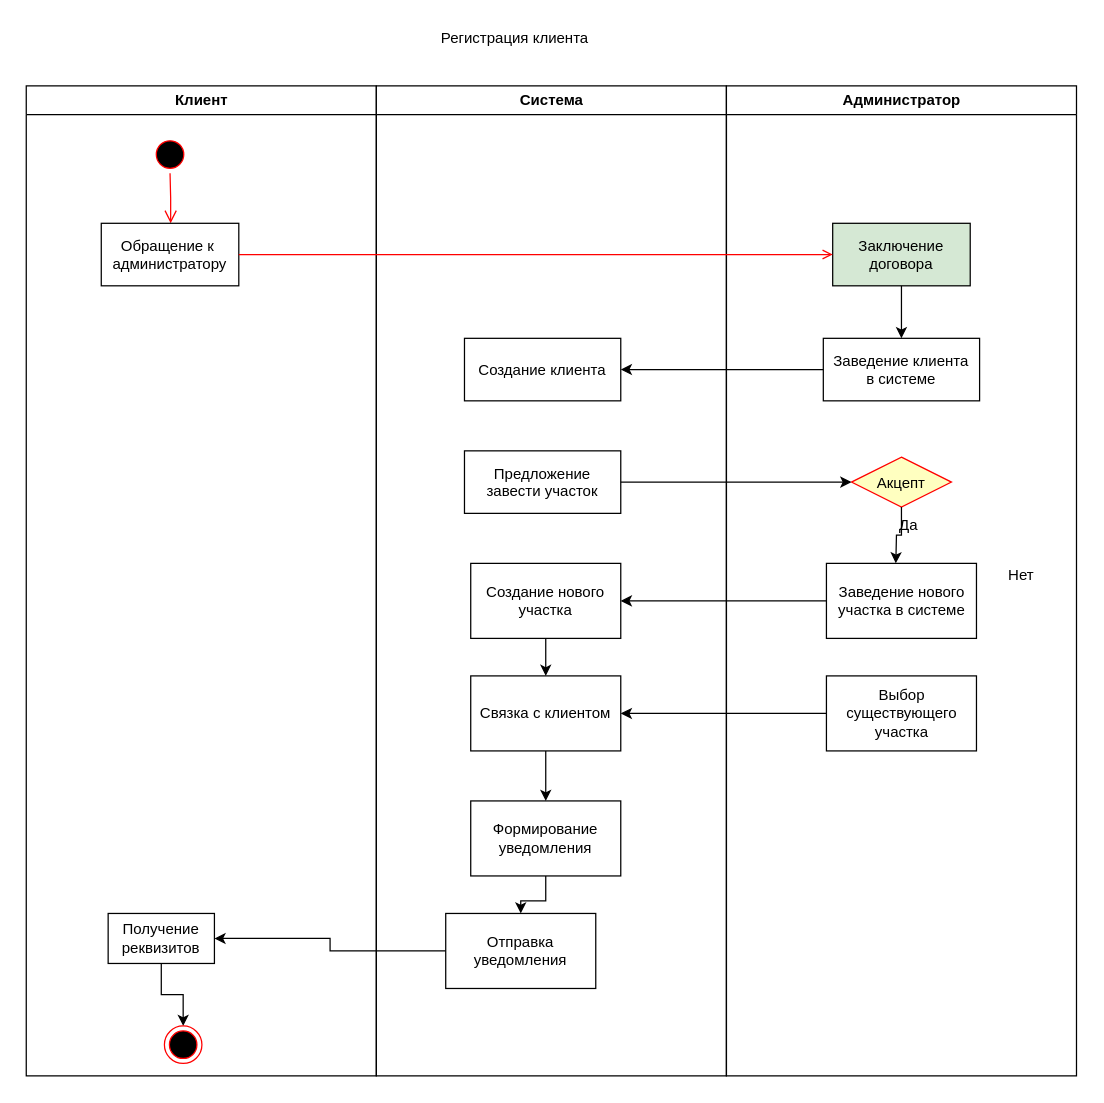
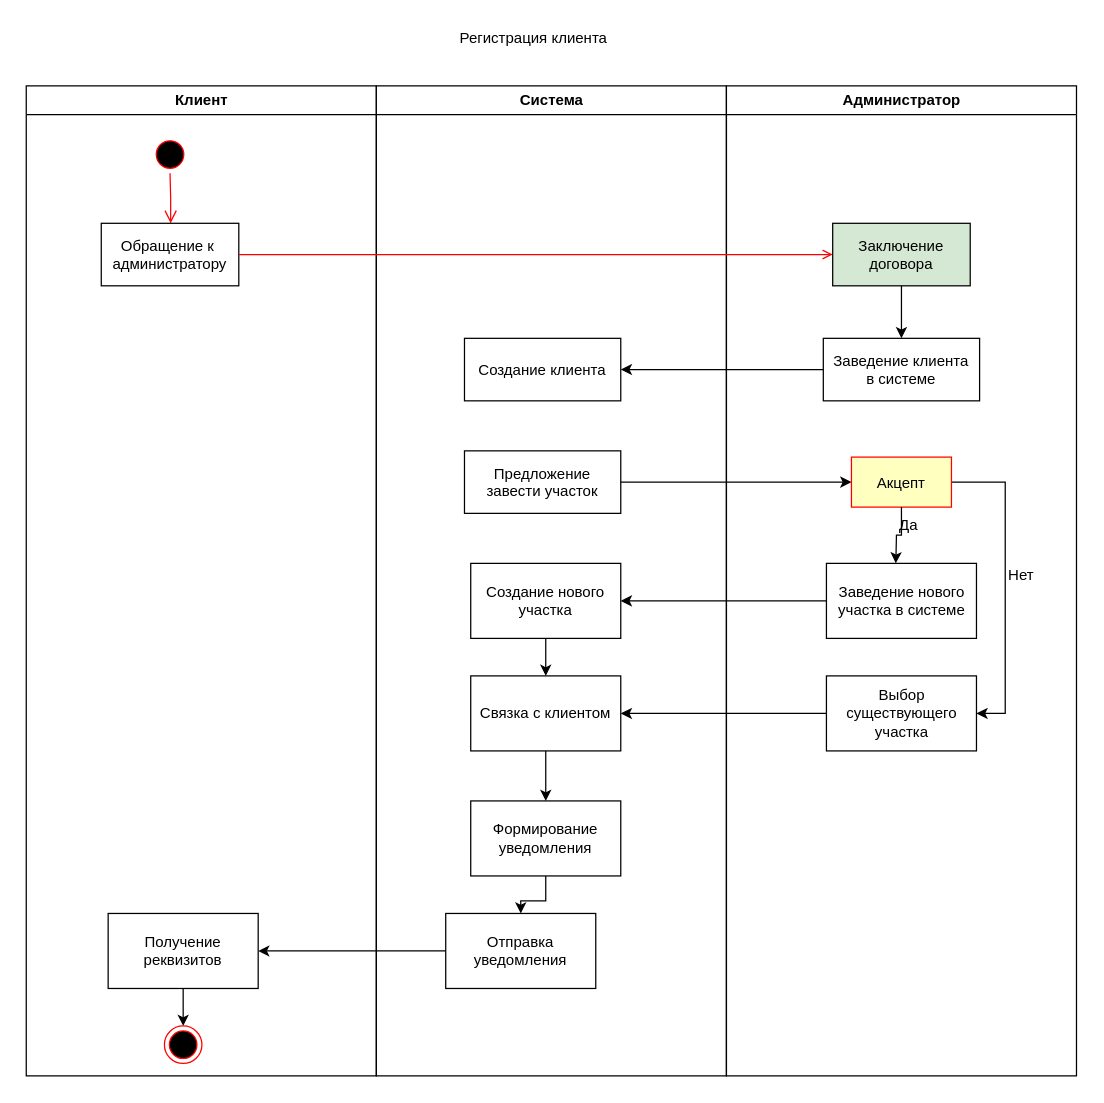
node "Регистрация клиента": moved (514, 38) -> (533, 38)
node "Акцепт": shape diamond -> rectangle
edge "Акцепт" -> "Выбор существующего участка": added
node "Получение реквизитов": size 106x50 -> 150x75
